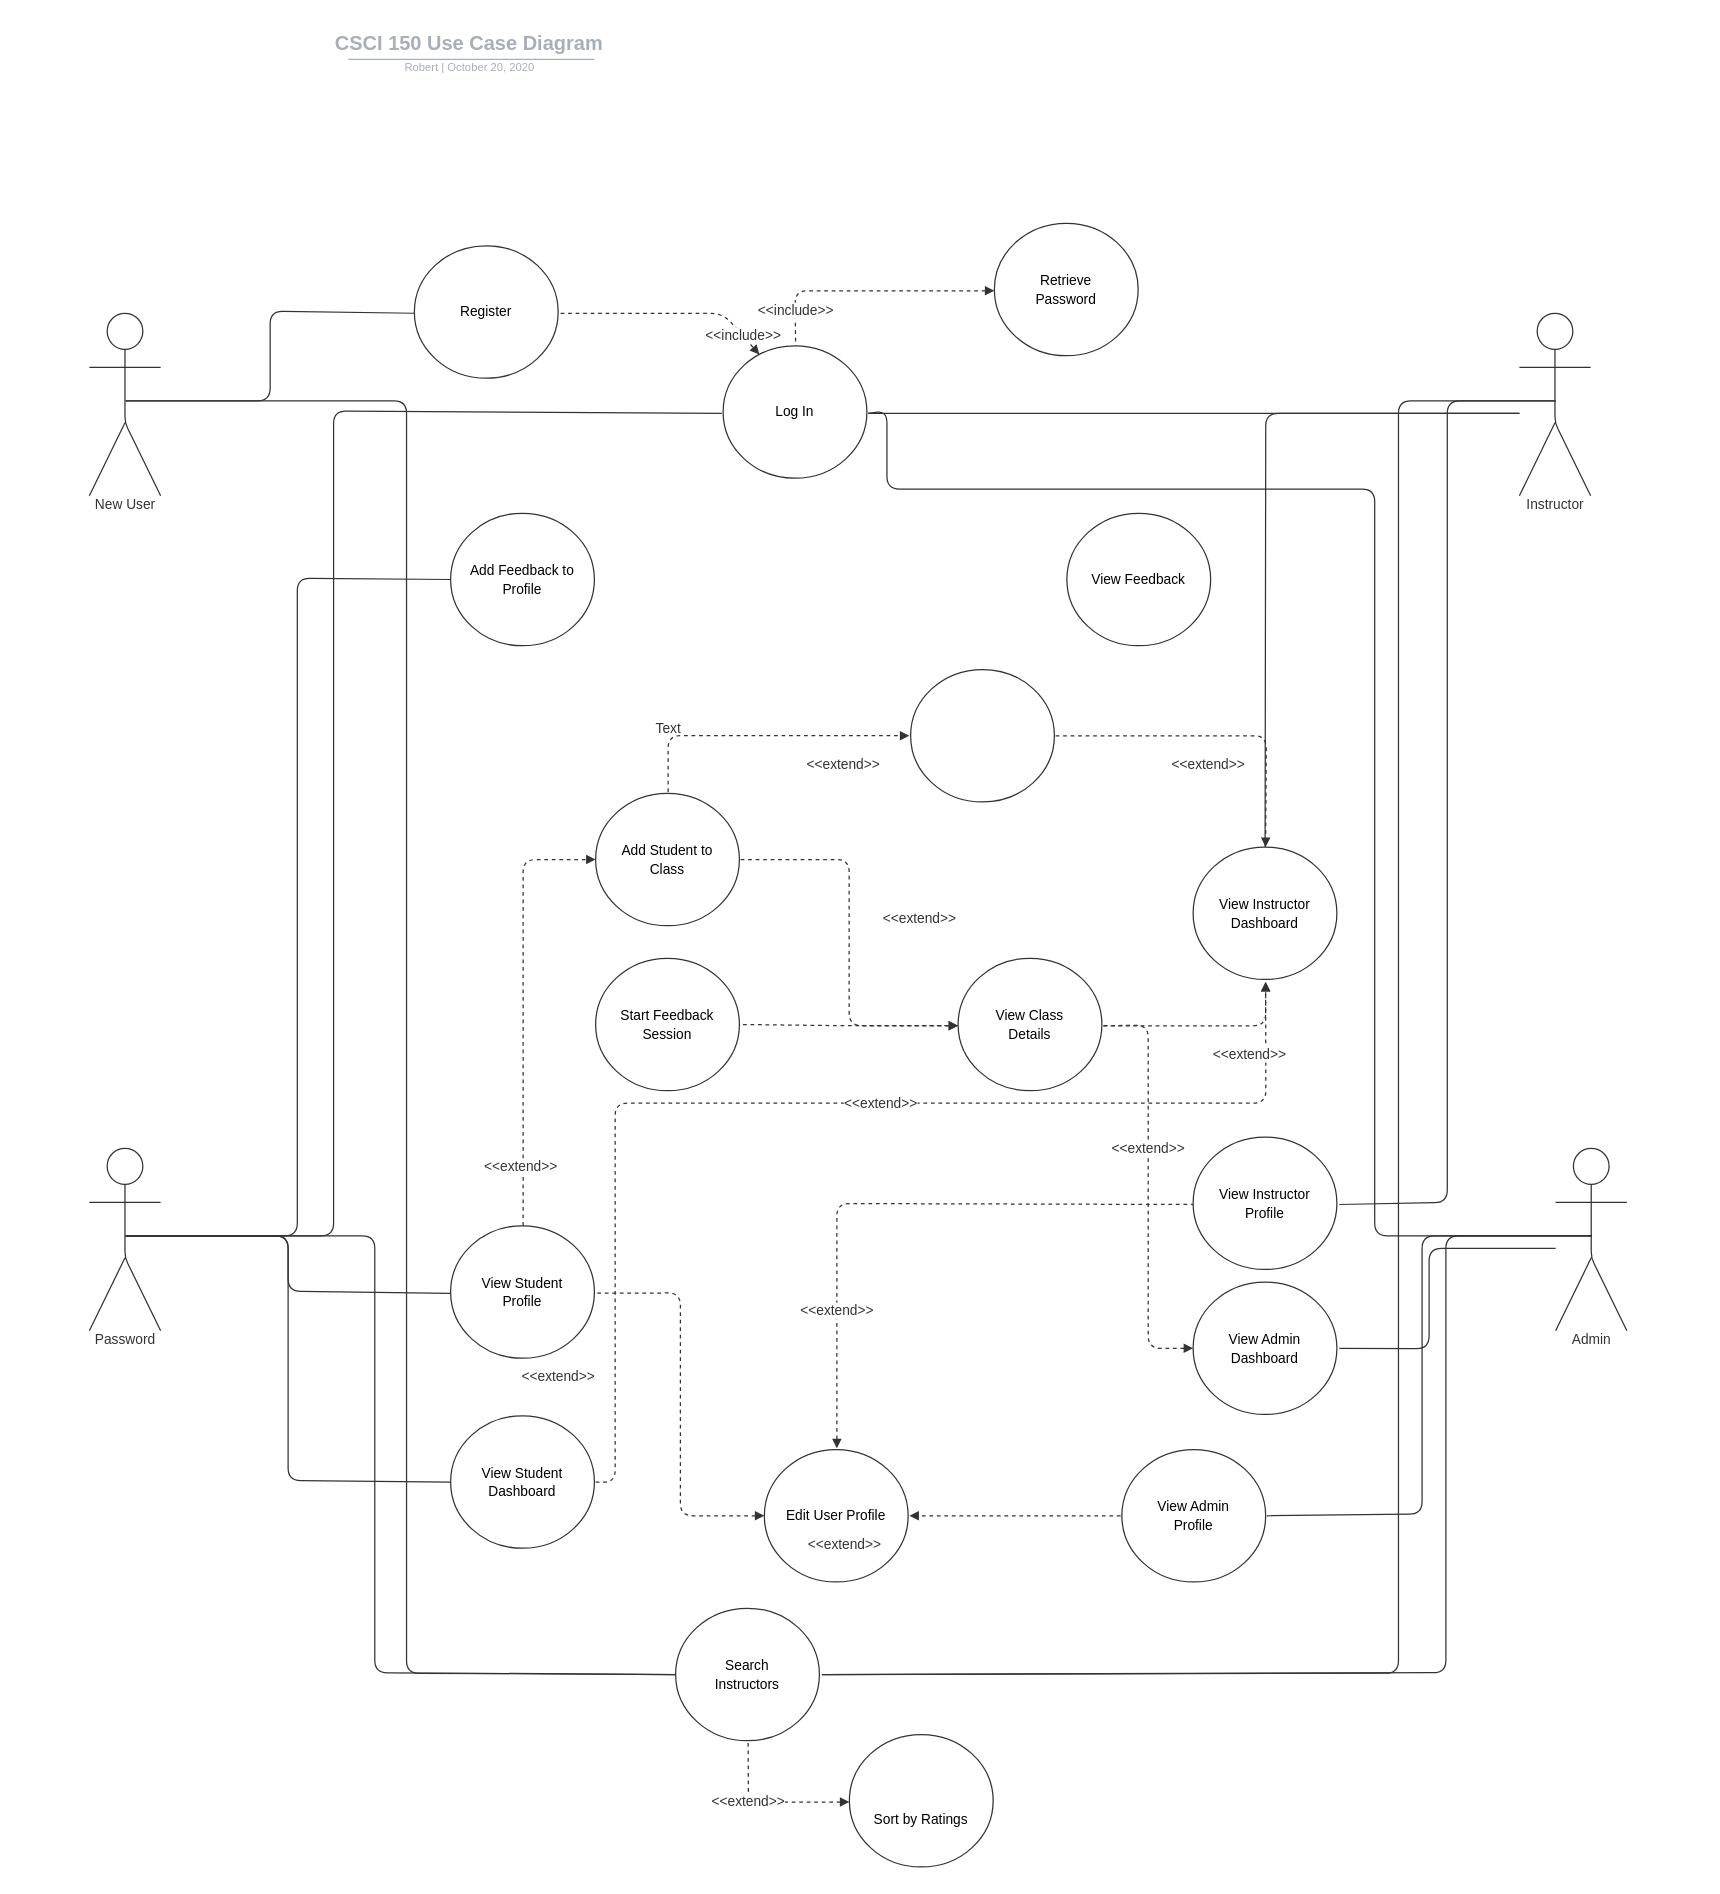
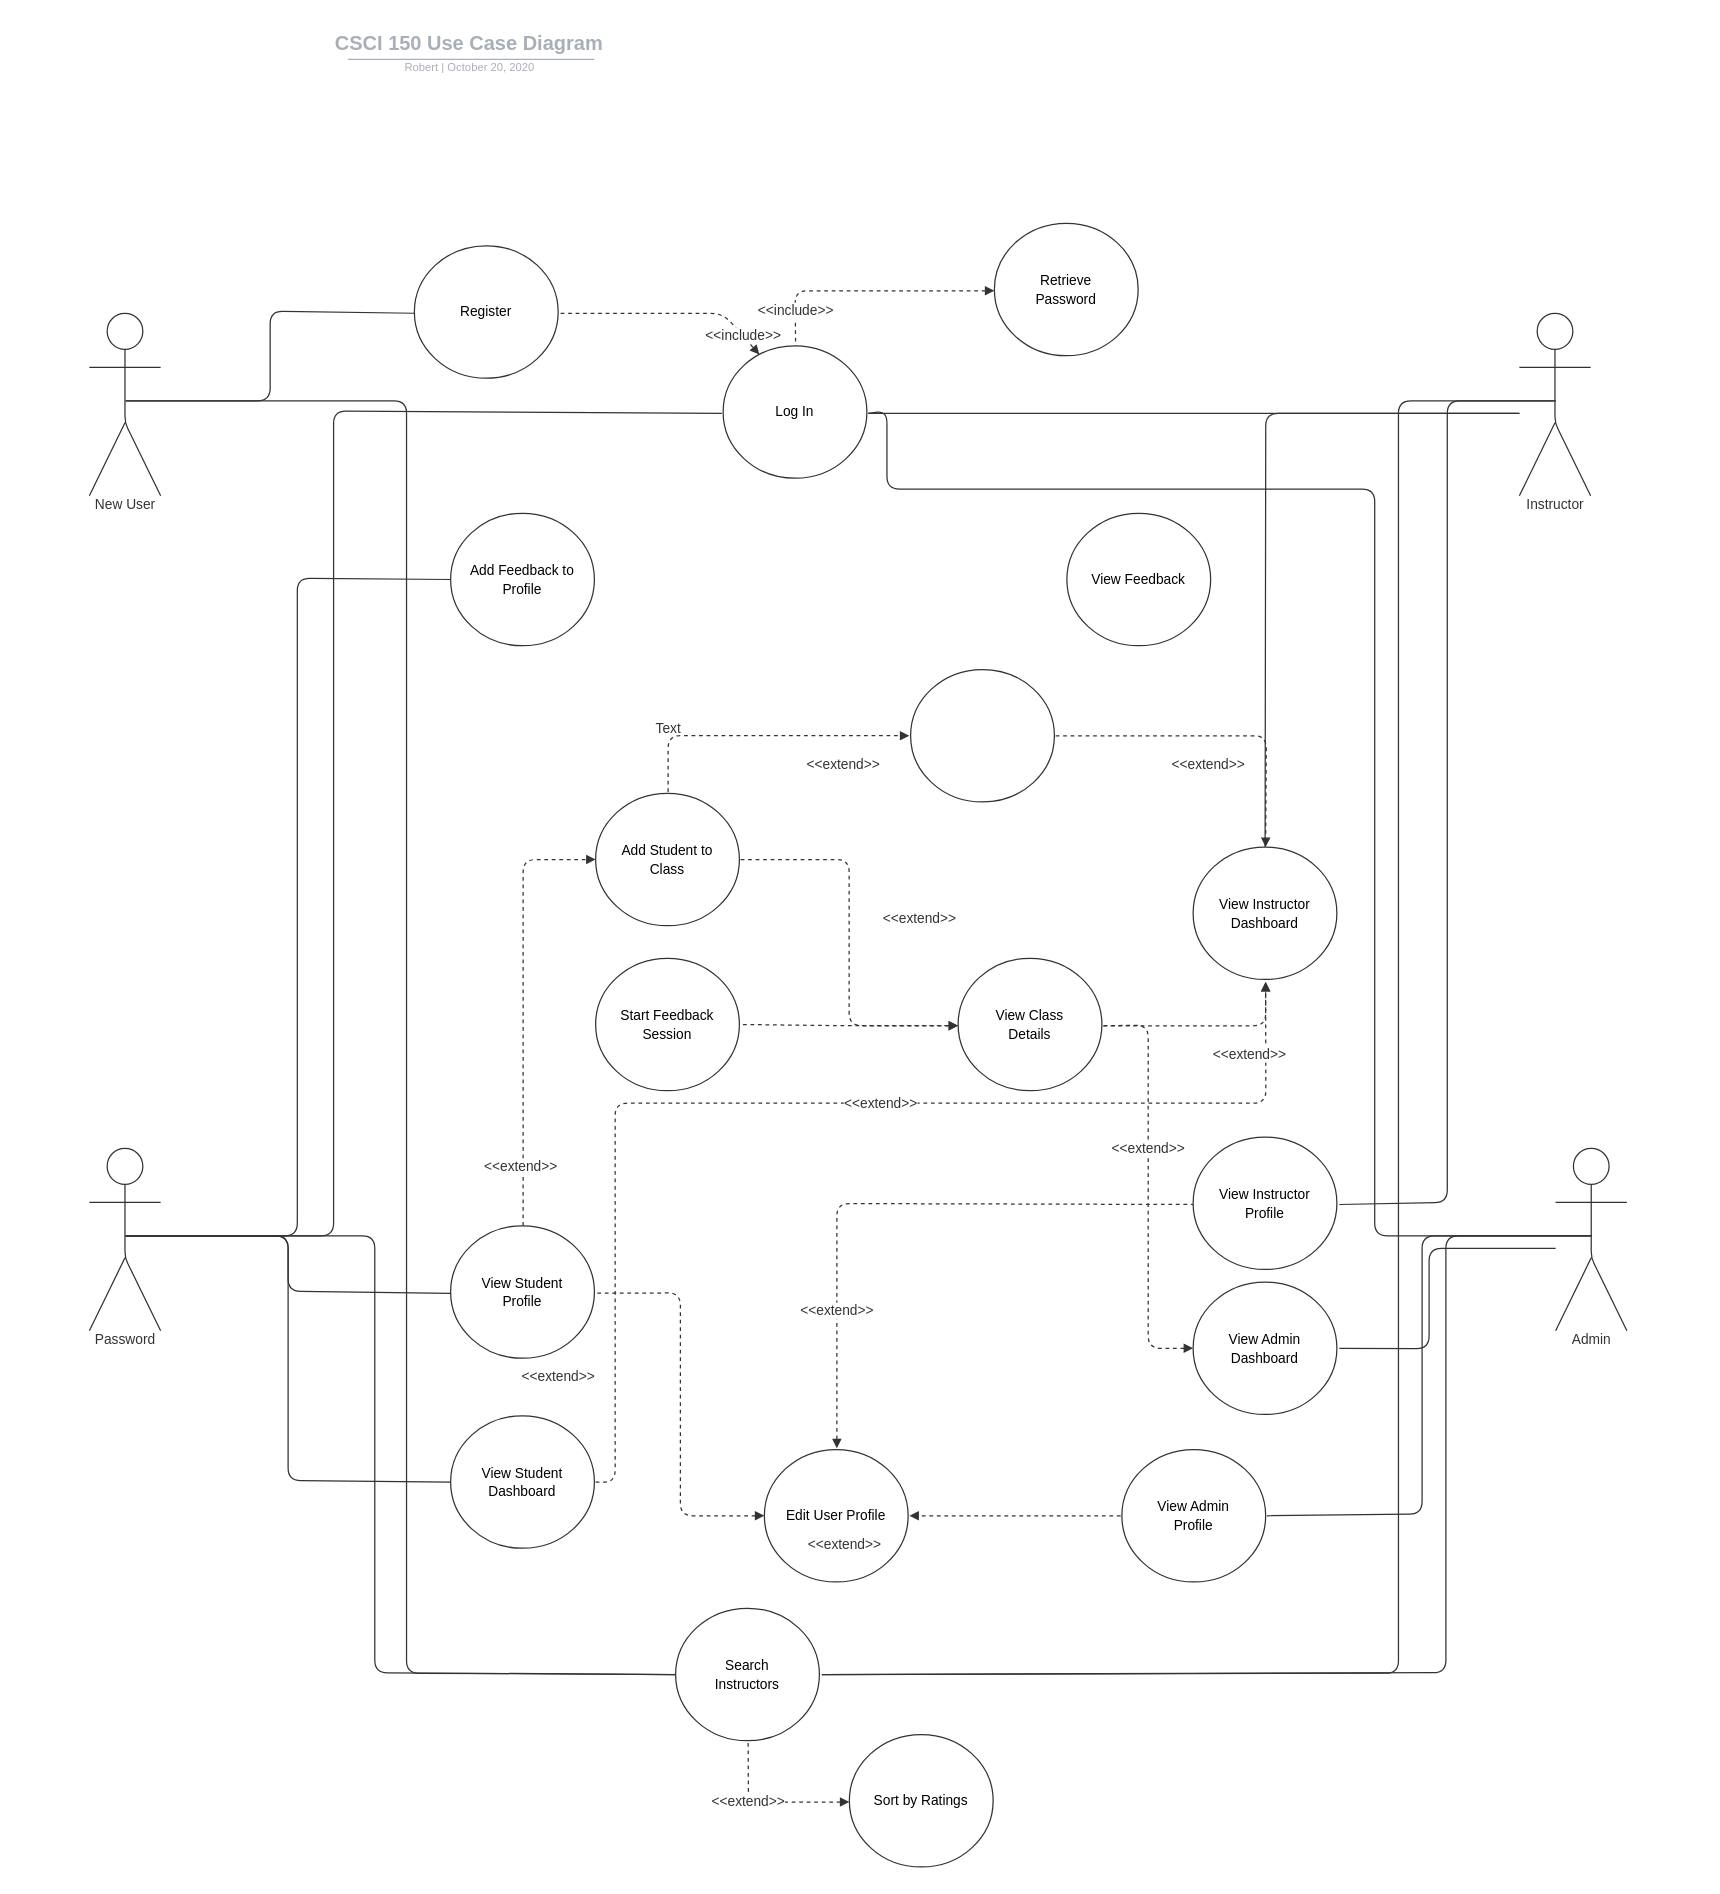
node "Sort by Ratings": moved (922, 1819) -> (922, 1800)
